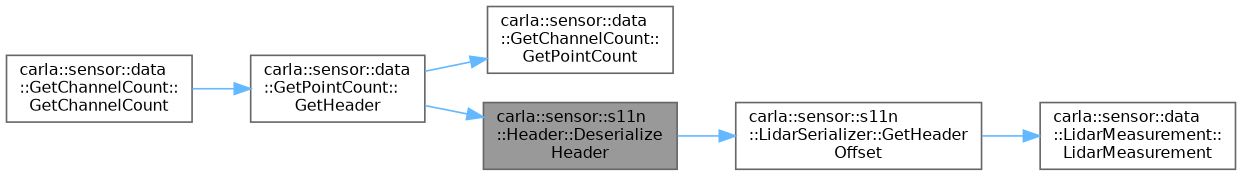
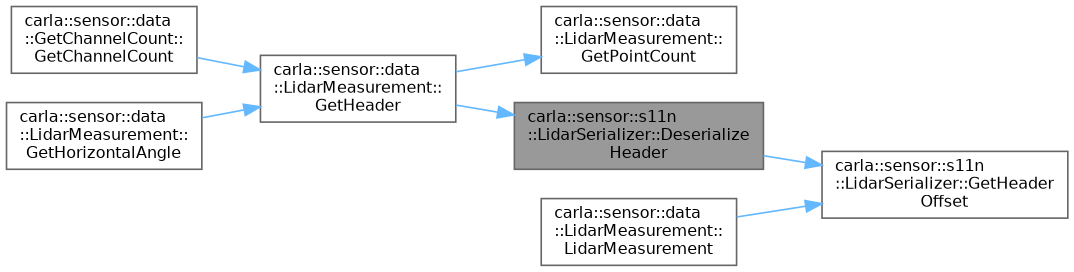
node "carla::sensor::data ::GetChannelCount:: GetPointCount": label "carla::sensor::data ::GetChannelCount:: GetPointCount" -> "carla::sensor::data ::LidarMeasurement:: GetPointCount"
node "carla::sensor::data ::GetPointCount:: GetHeader": label "carla::sensor::data ::GetPointCount:: GetHeader" -> "carla::sensor::data ::LidarMeasurement:: GetHeader"
node "carla::sensor::data ::LidarMeasurement:: GetHorizontalAngle": added
node "carla::sensor::s11n ::Header::Deserialize Header": label "carla::sensor::s11n ::Header::Deserialize Header" -> "carla::sensor::s11n ::LidarSerializer::Deserialize Header"
edge "carla::sensor::s11n ::LidarSerializer::GetHeader Offset" -> "carla::sensor::data ::LidarMeasurement:: LidarMeasurement": reversed
